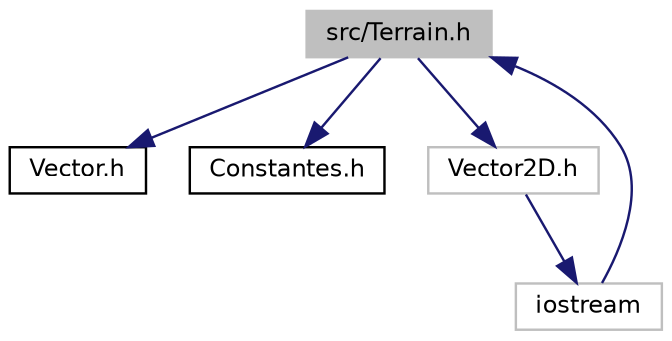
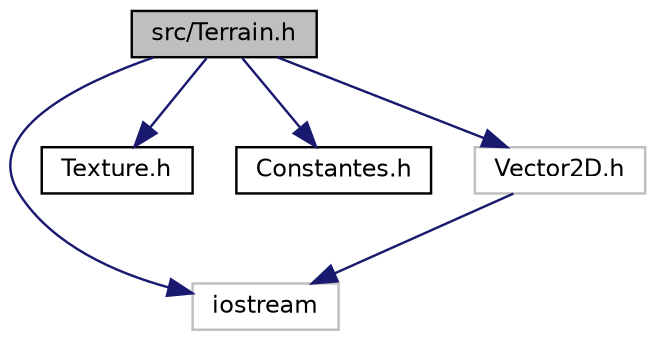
node "src/Terrain.h": color grey75 -> black
edge "iostream" -> "src/Terrain.h": reversed
node "Vector.h": label "Vector.h" -> "Texture.h"
